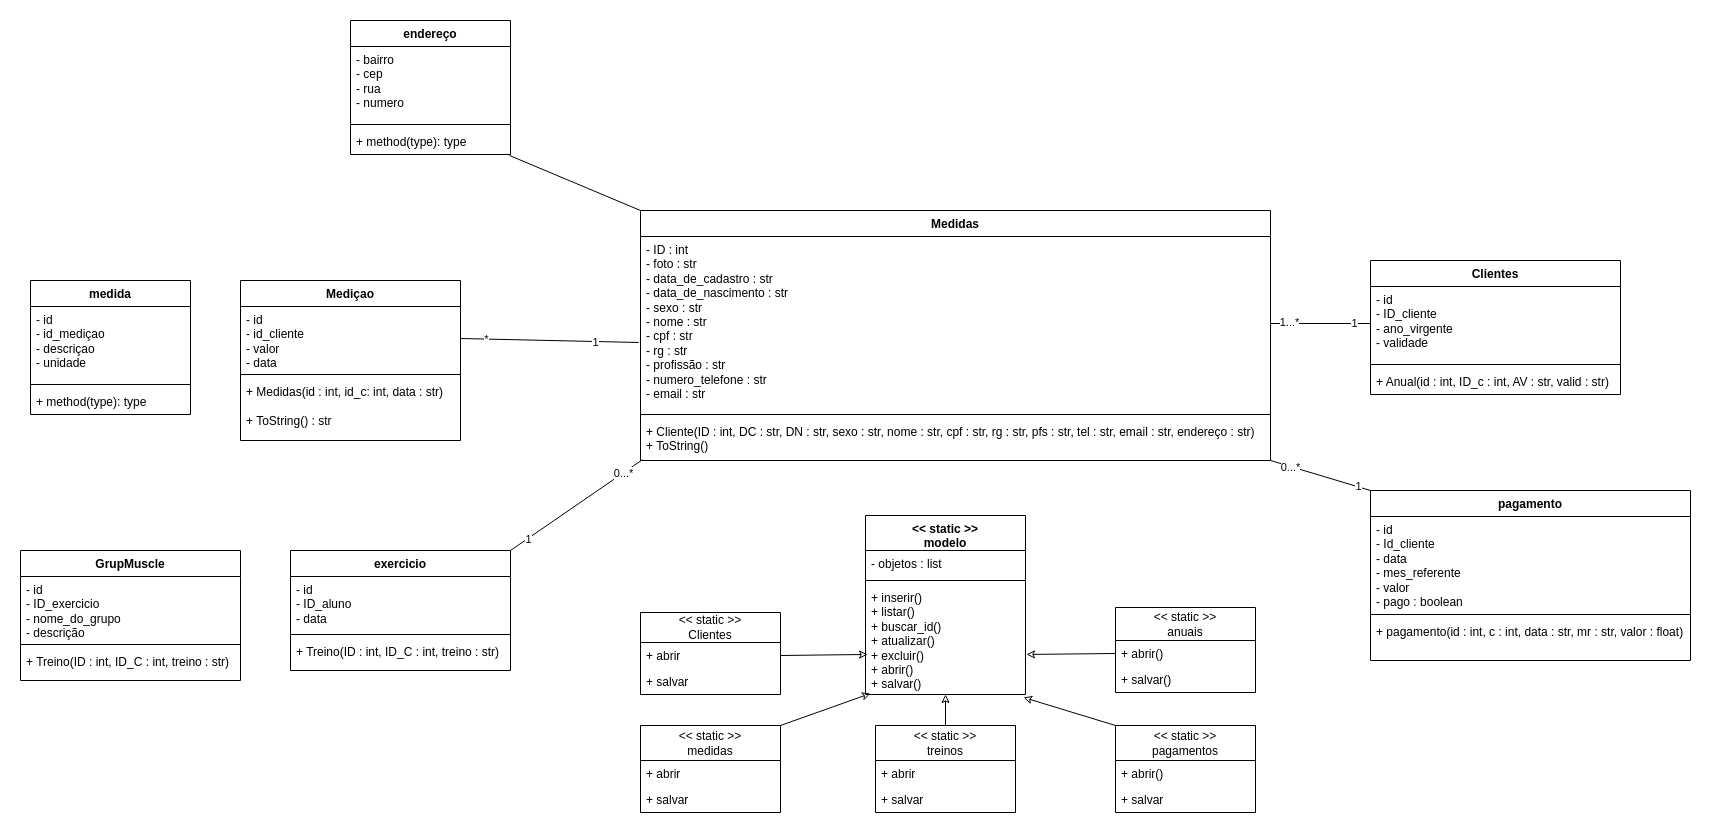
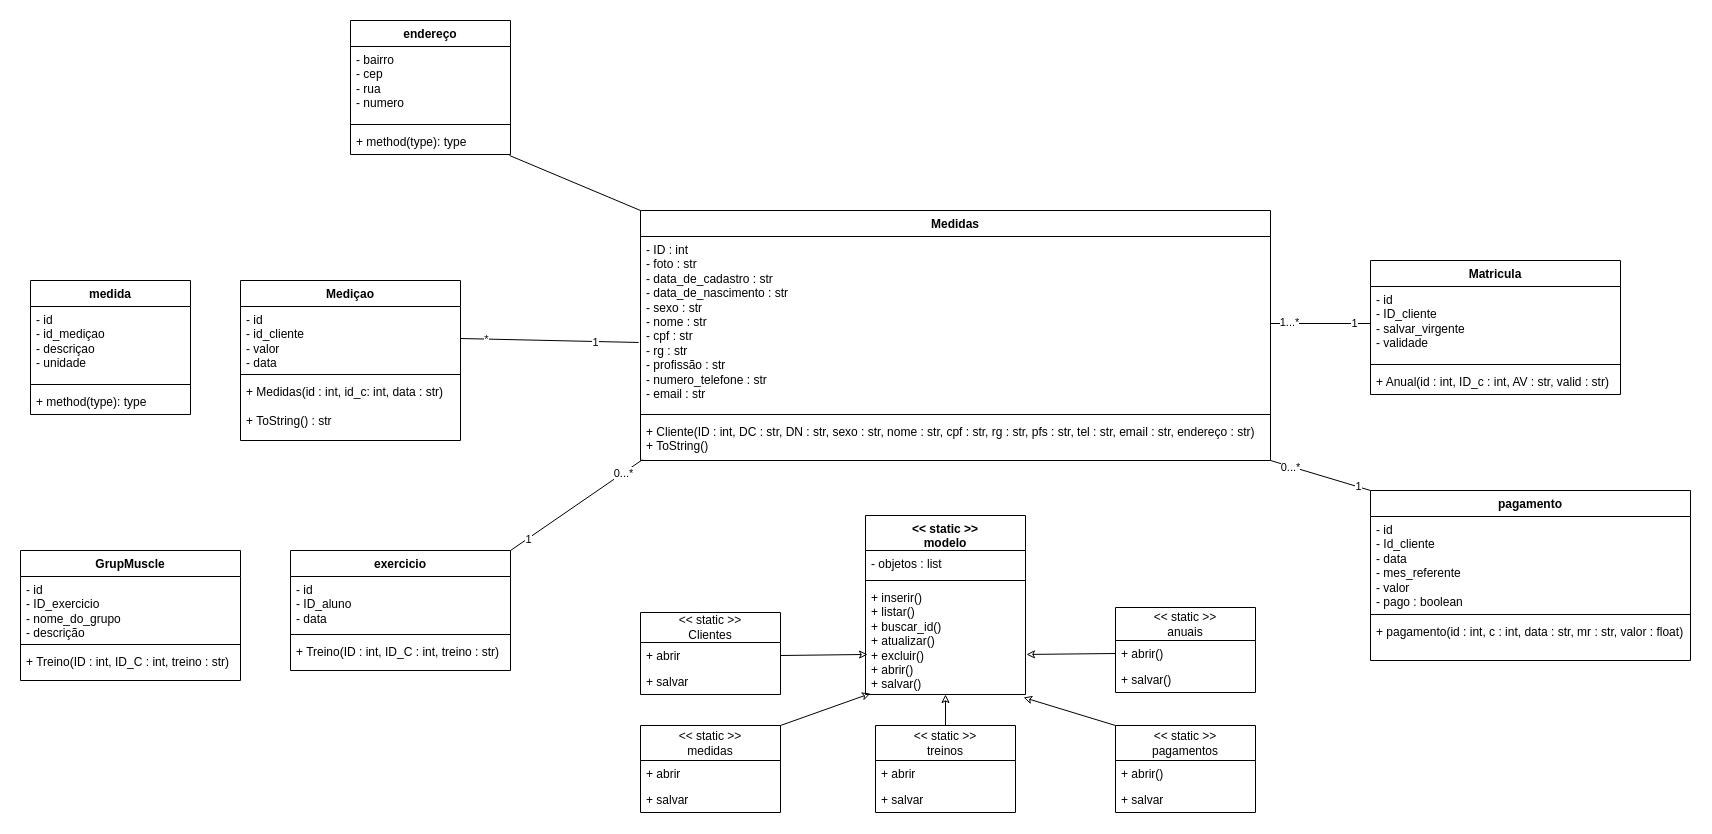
node "Clientes": label "Clientes" -> "Matricula"
node "- id - ID_cliente - ano_virgente - validade": label "- id - ID_cliente - ano_virgente - validade" -> "- id - ID_cliente - salvar_virgente - validade"
